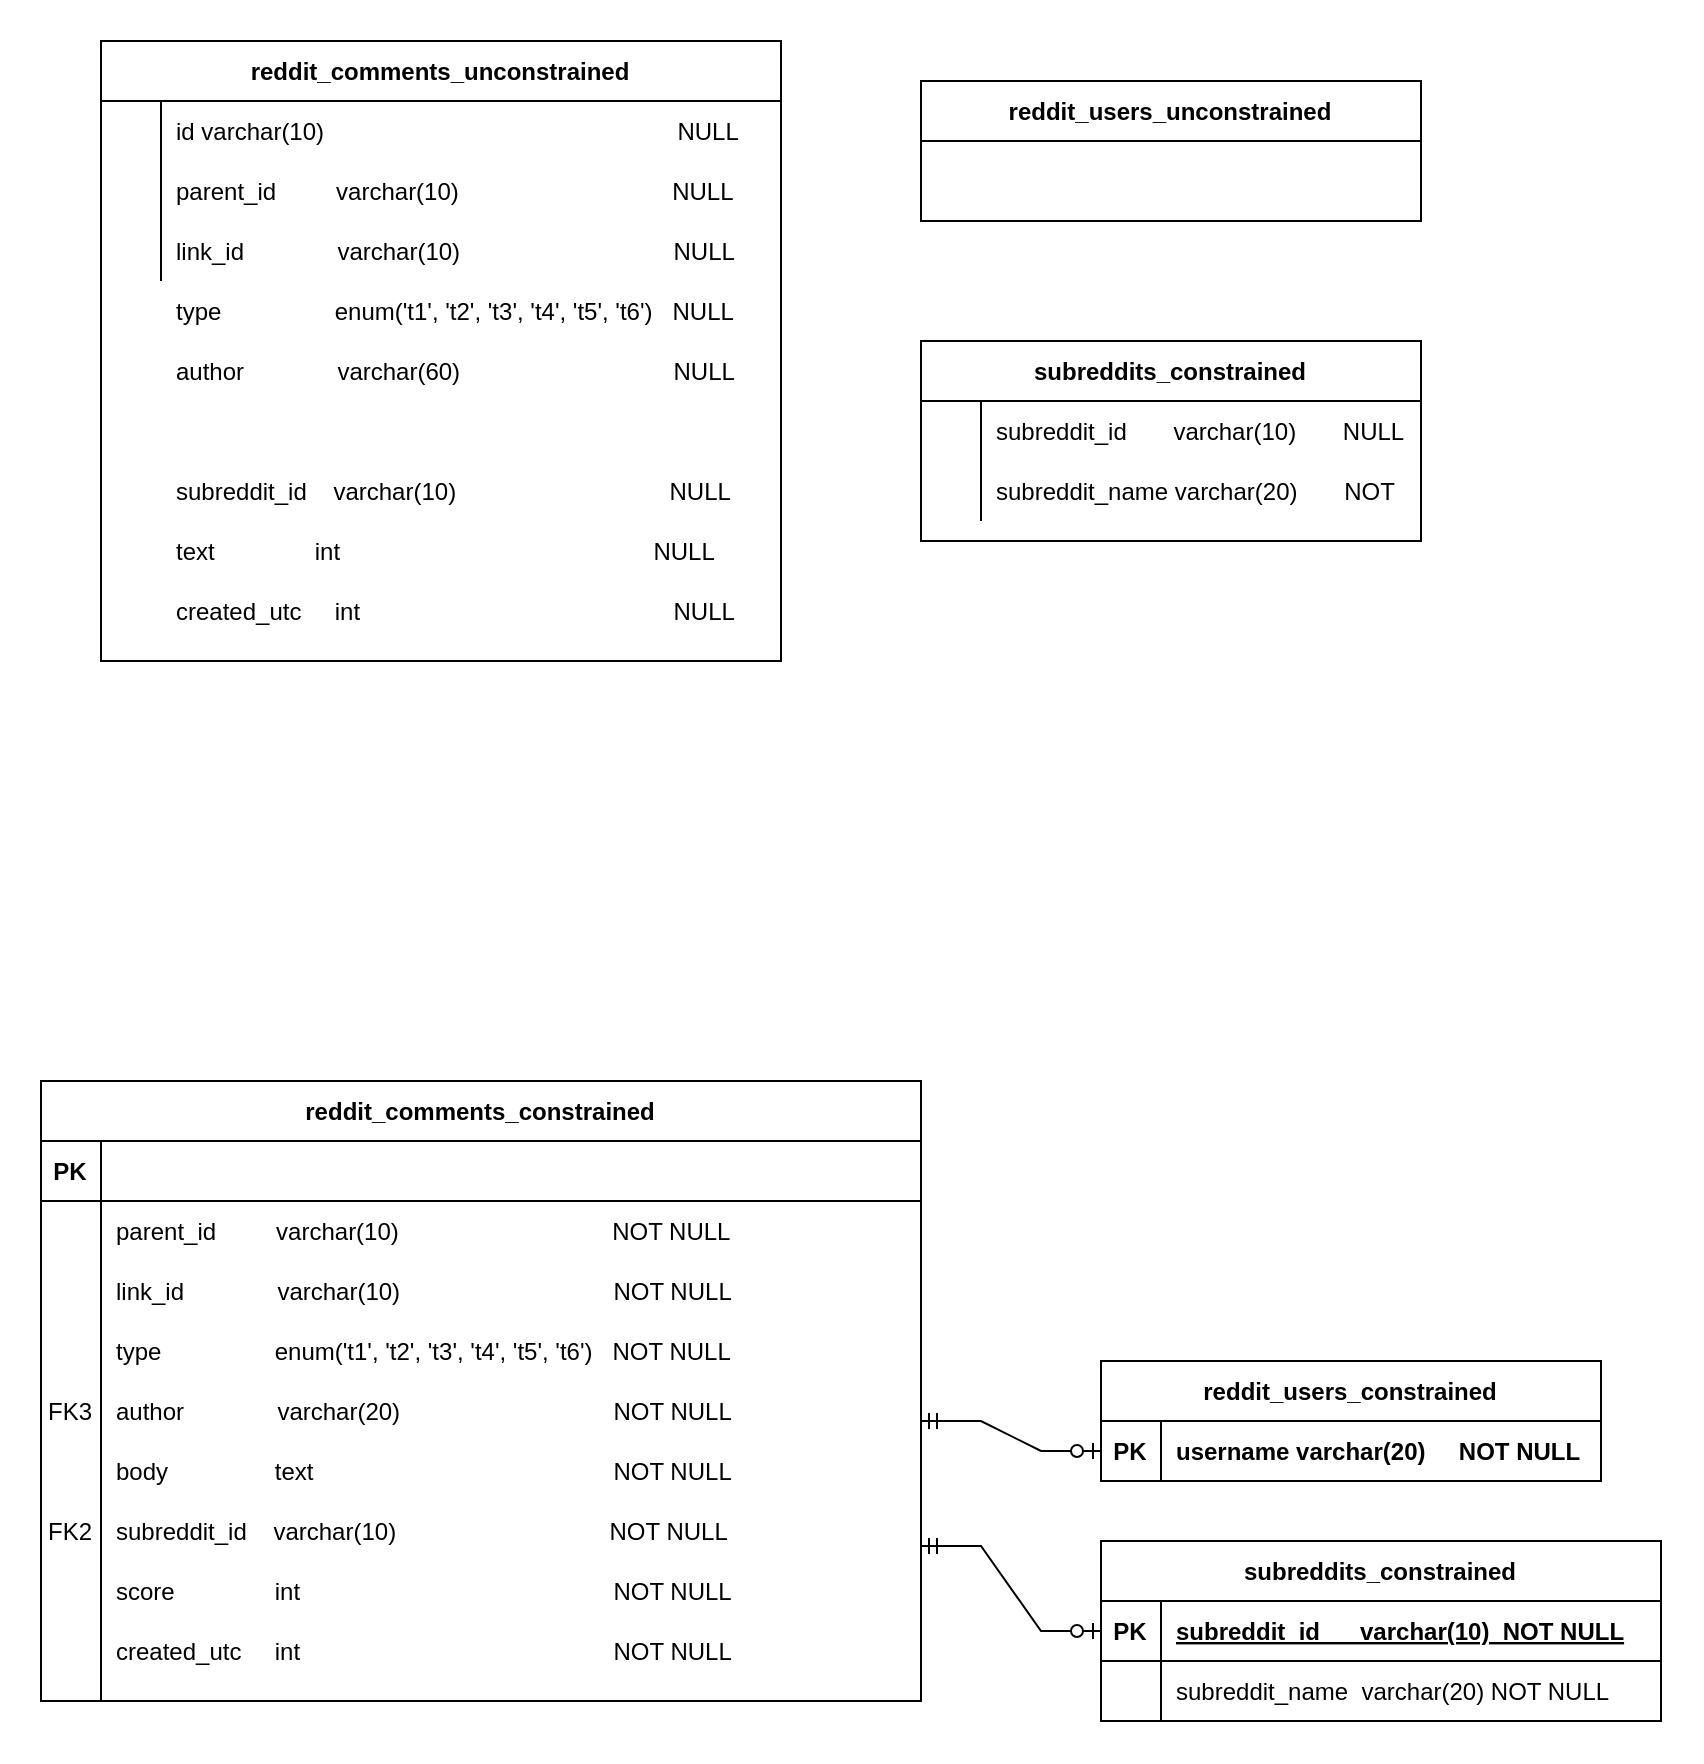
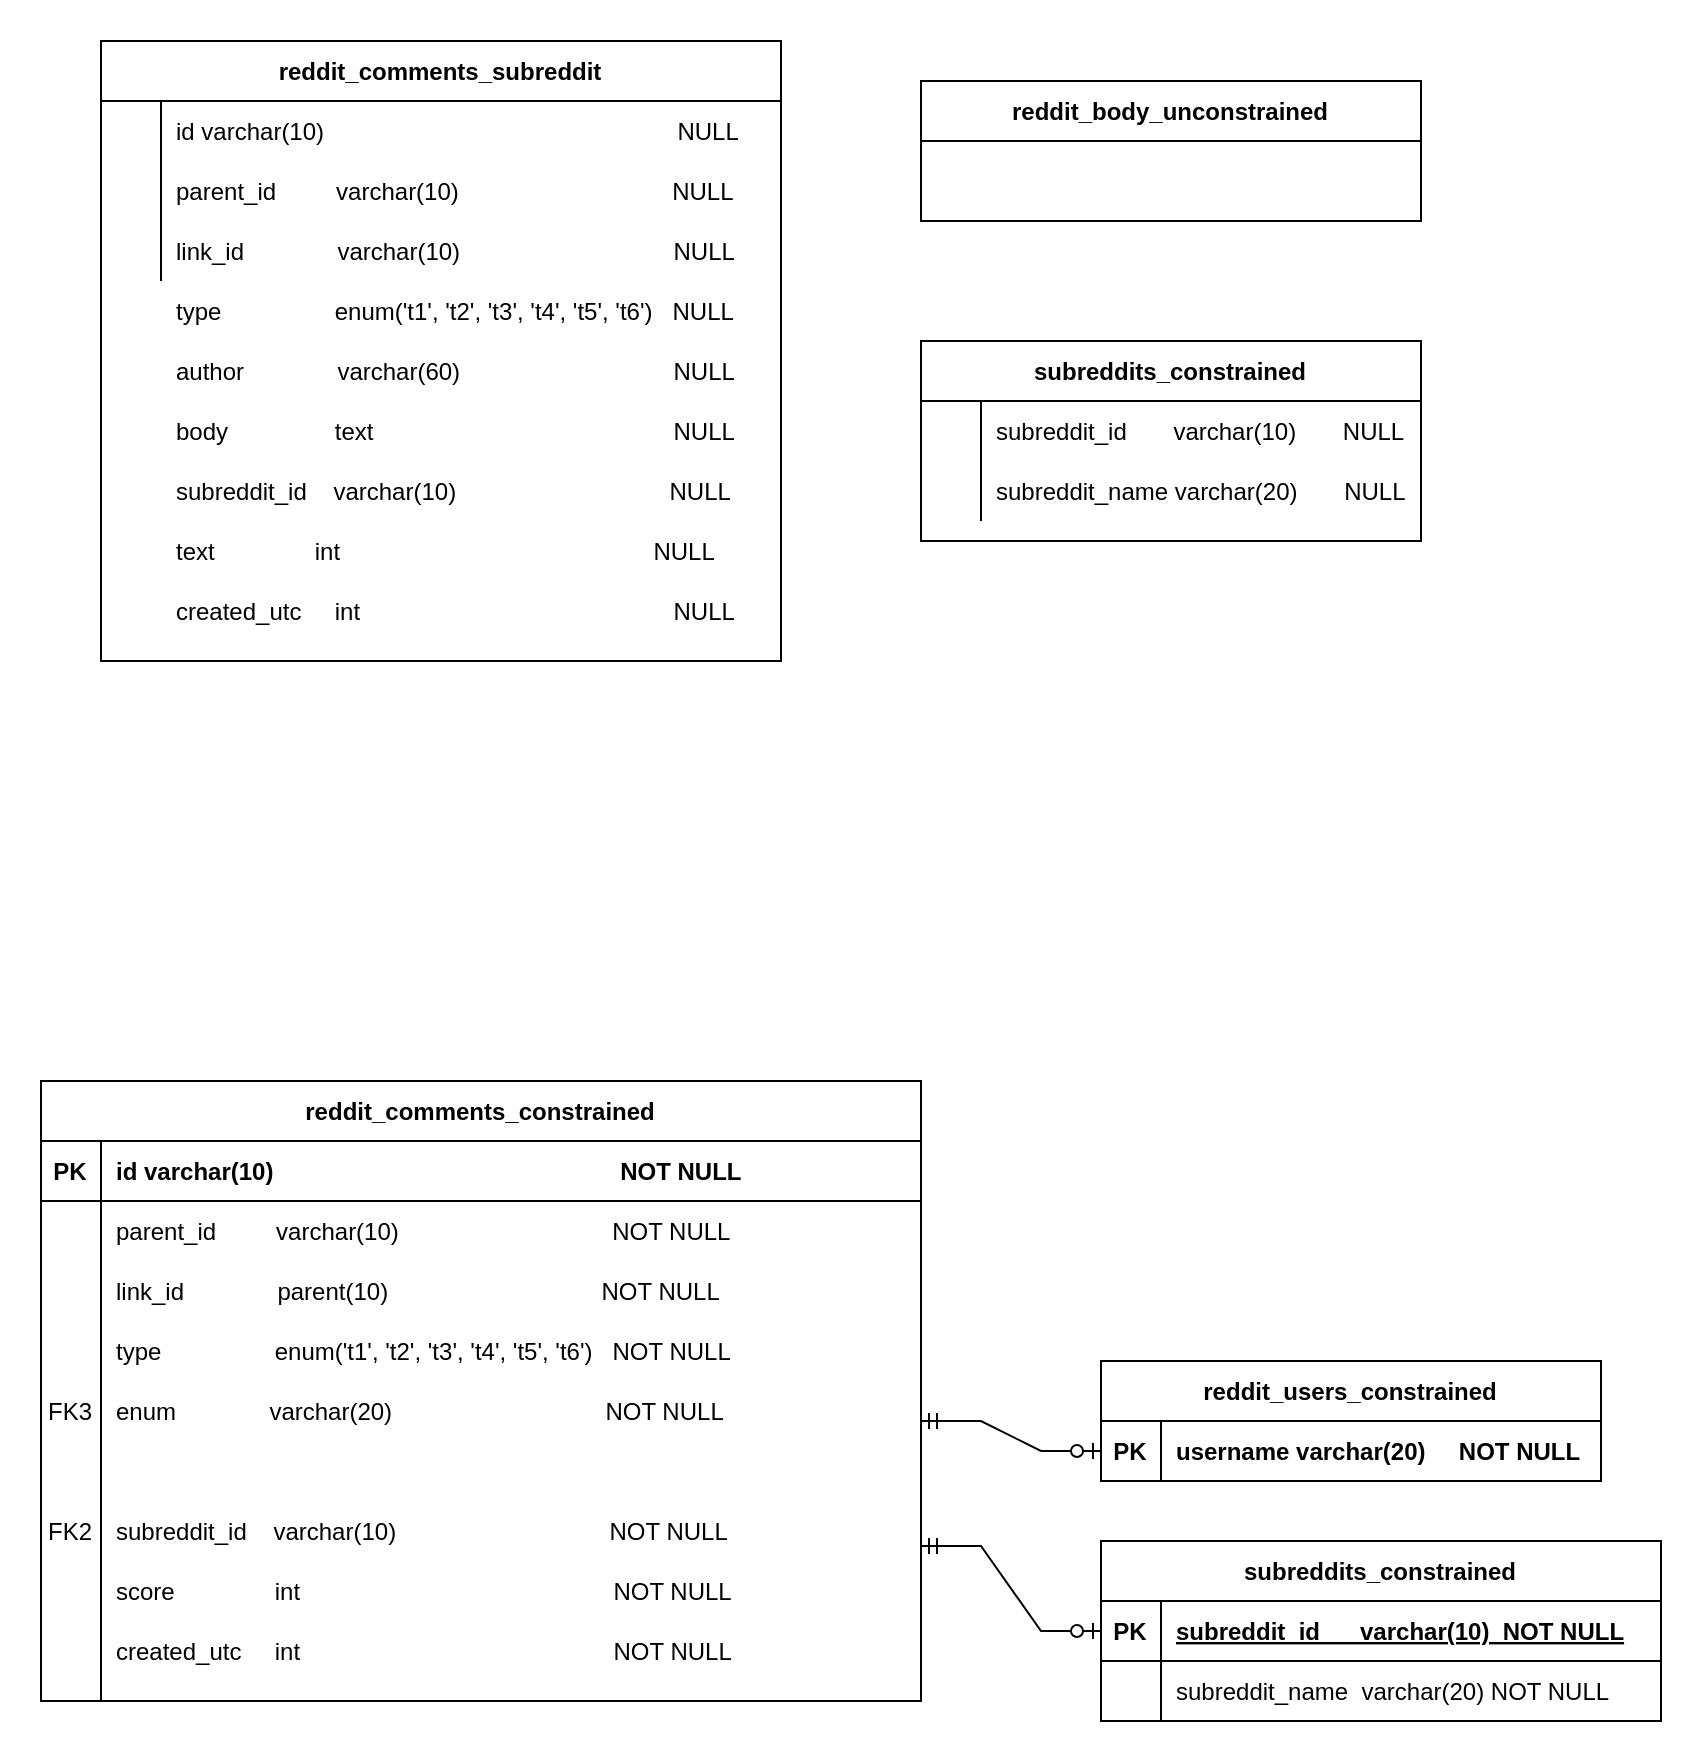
node "reddit_comments_unconstrained": label "reddit_comments_unconstrained" -> "reddit_comments_subreddit"
node "reddit_users_unconstrained": label "reddit_users_unconstrained" -> "reddit_body_unconstrained"
node "body text NULL": added
node "subreddit_name varchar(20) NOT": label "subreddit_name varchar(20) NOT" -> "subreddit_name varchar(20) NULL"
node "id varchar(10) NOT NULL": added
node "link_id varchar(10) NOT NULL": label "link_id varchar(10) NOT NULL" -> "link_id parent(10) NOT NULL"
node "author varchar(20) NOT NULL": label "author varchar(20) NOT NULL" -> "enum varchar(20) NOT NULL"
node "body text NOT NULL": removed
